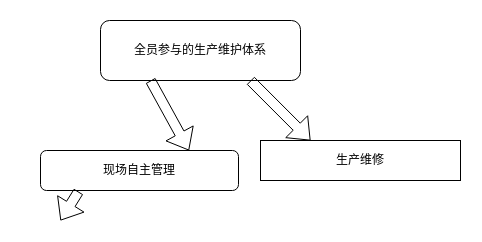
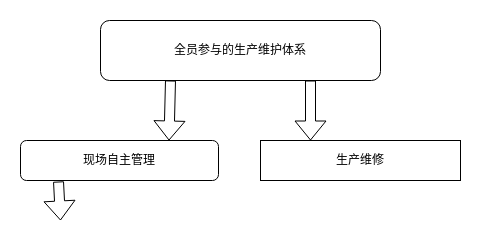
node "全员参与的生产维护体系": size 200x60 -> 280x60
node "现场自主管理": moved (140, 171) -> (120, 161)
